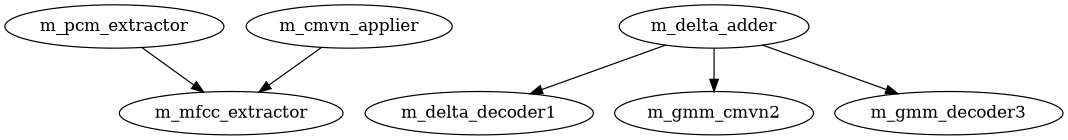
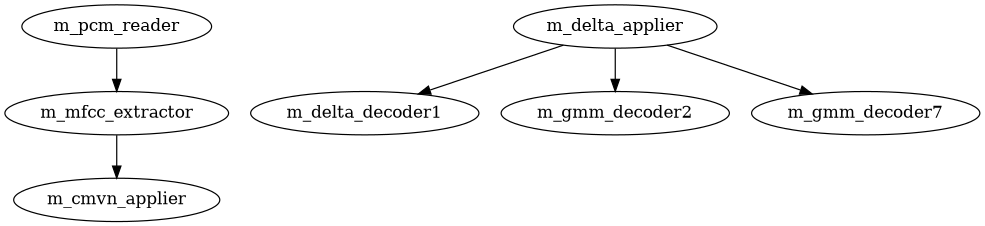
node "m_pcm_extractor": label "m_pcm_extractor" -> "m_pcm_reader"
node "m_delta_adder": label "m_delta_adder" -> "m_delta_applier"
edge "m_cmvn_applier" -> "m_mfcc_extractor": reversed
node "m_gmm_cmvn2": label "m_gmm_cmvn2" -> "m_gmm_decoder2"
node "m_gmm_decoder3": label "m_gmm_decoder3" -> "m_gmm_decoder7"
